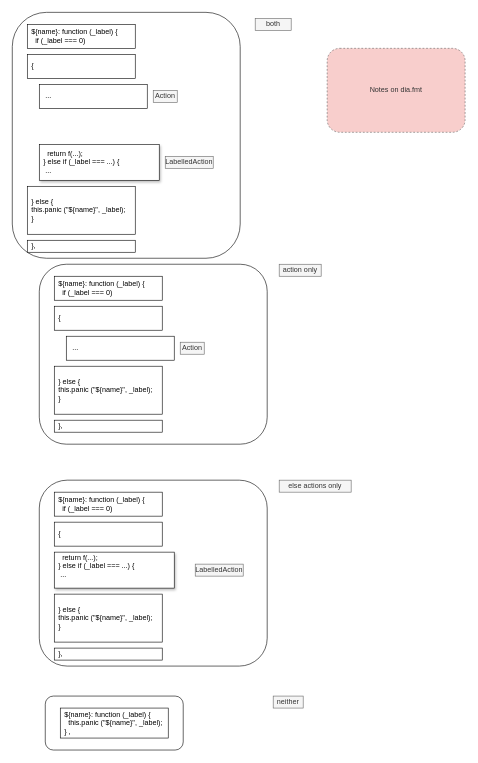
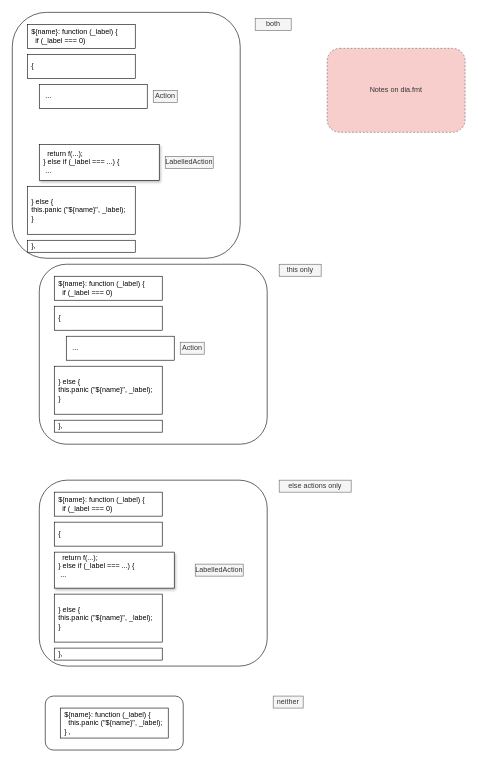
node "action only": label "action only" -> "this only"
